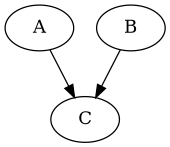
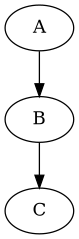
edge "A" -> "C": now "A" -> "B"
